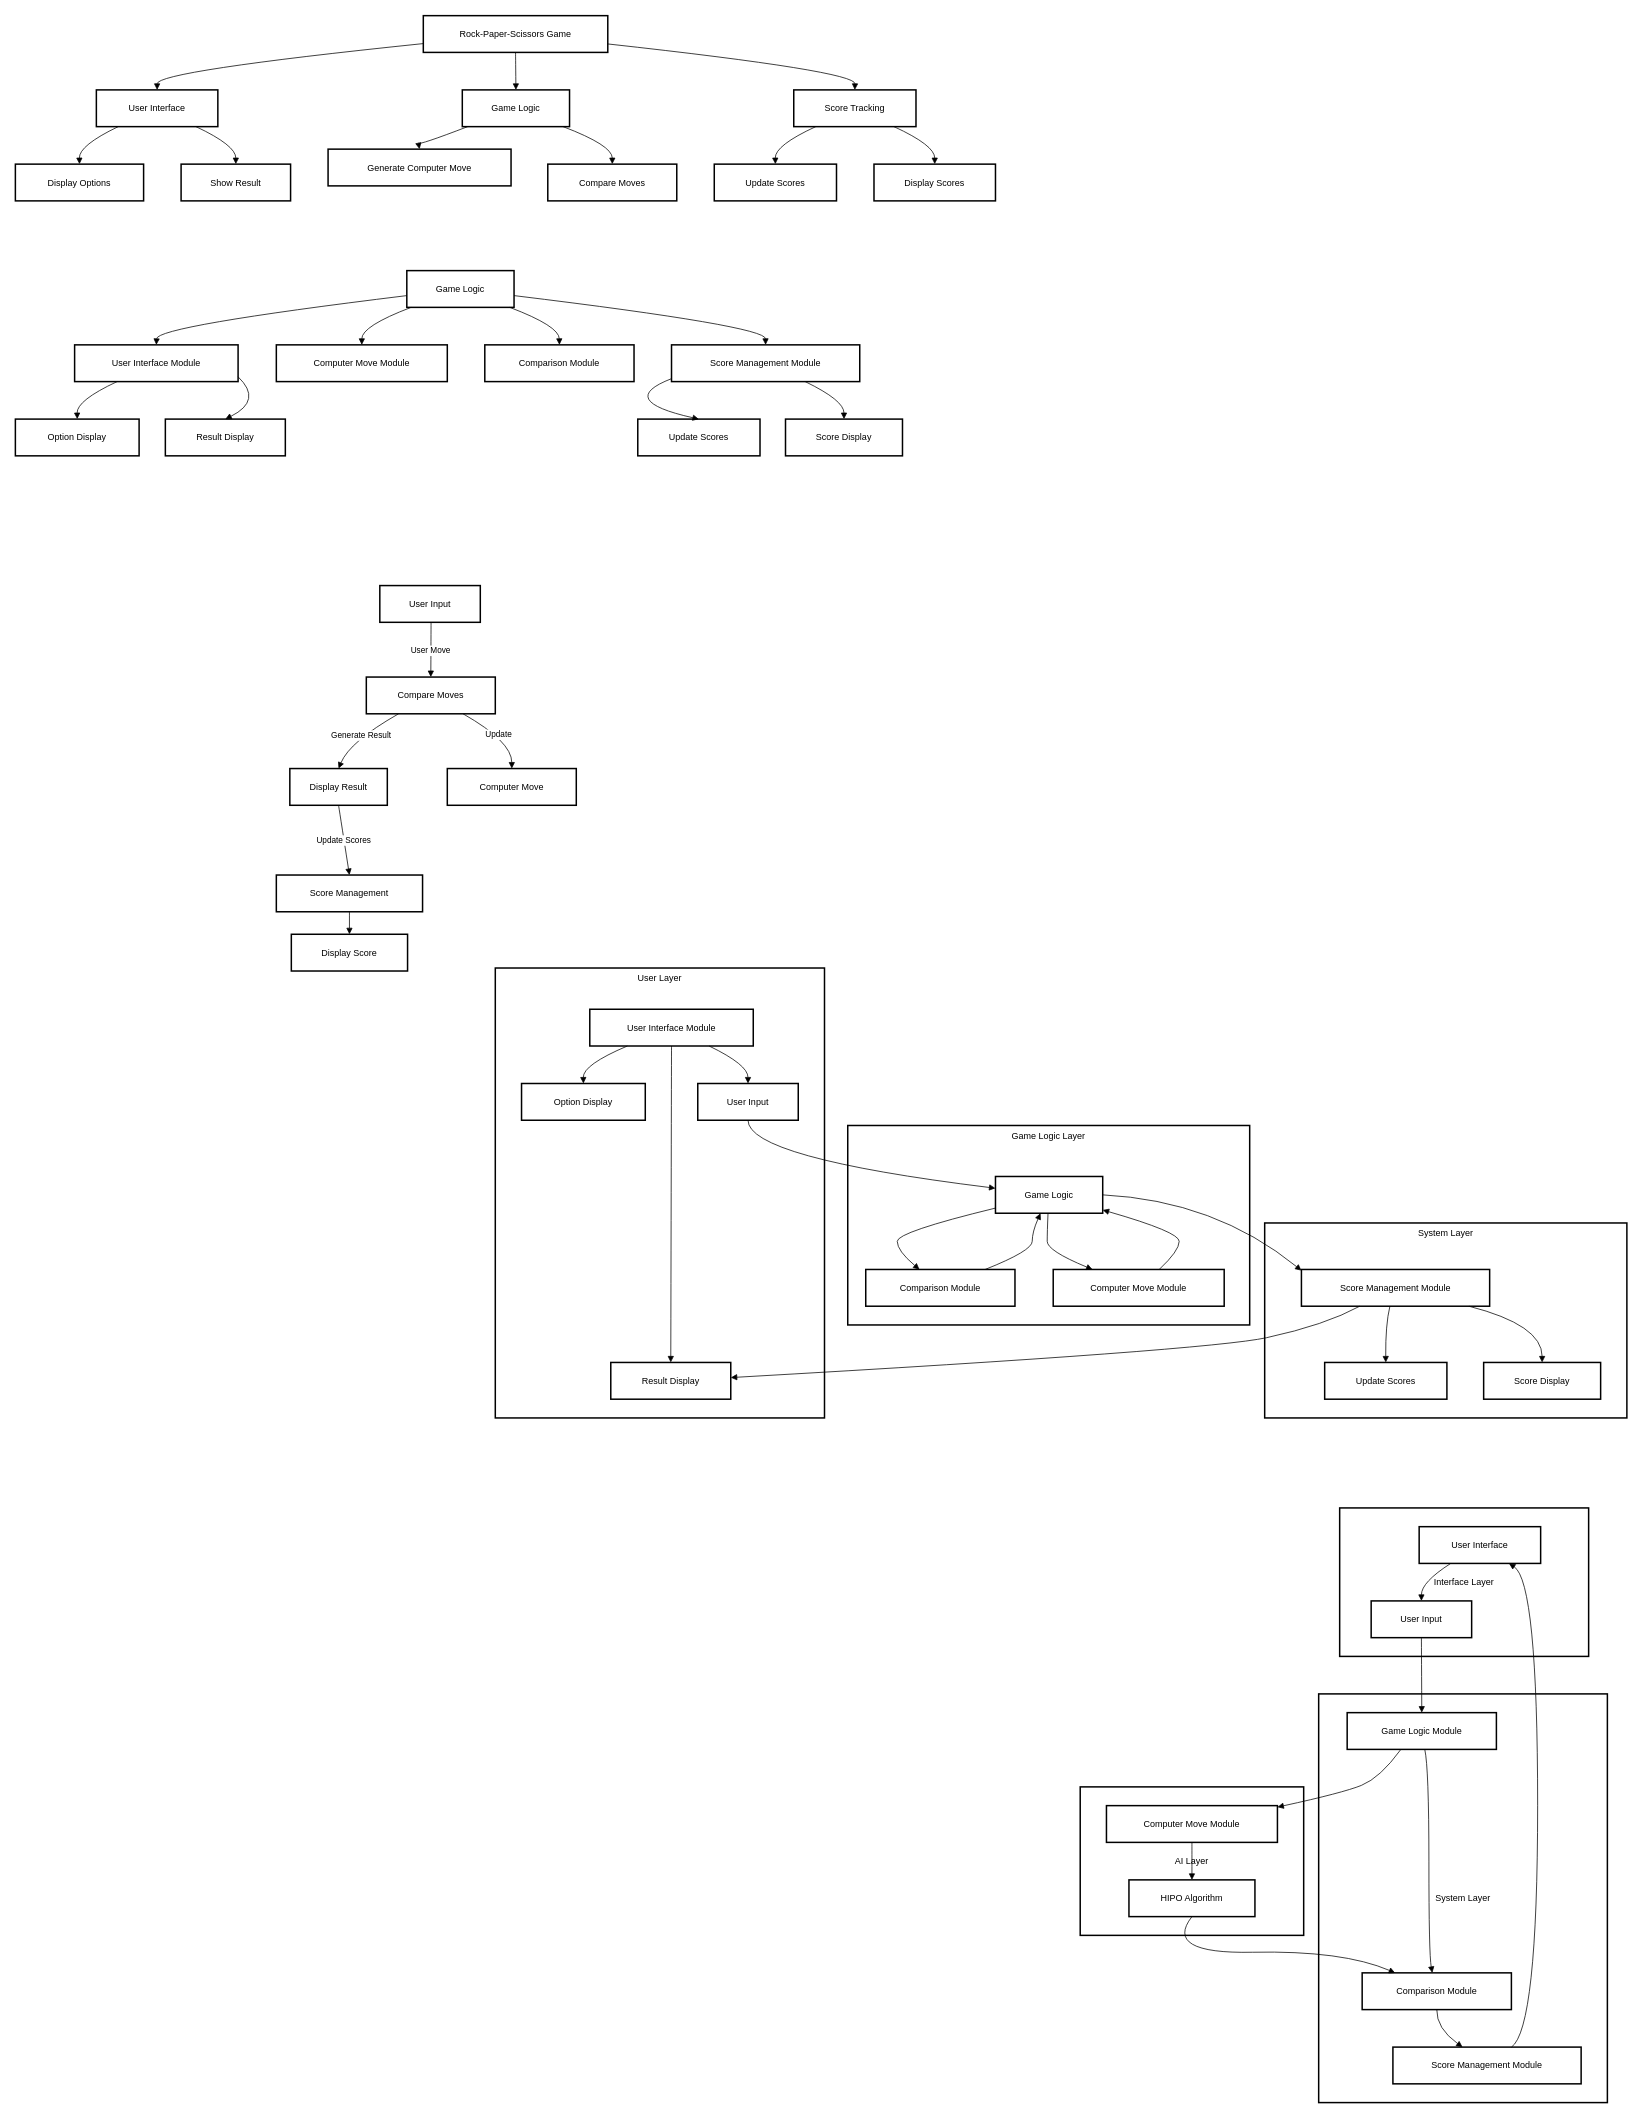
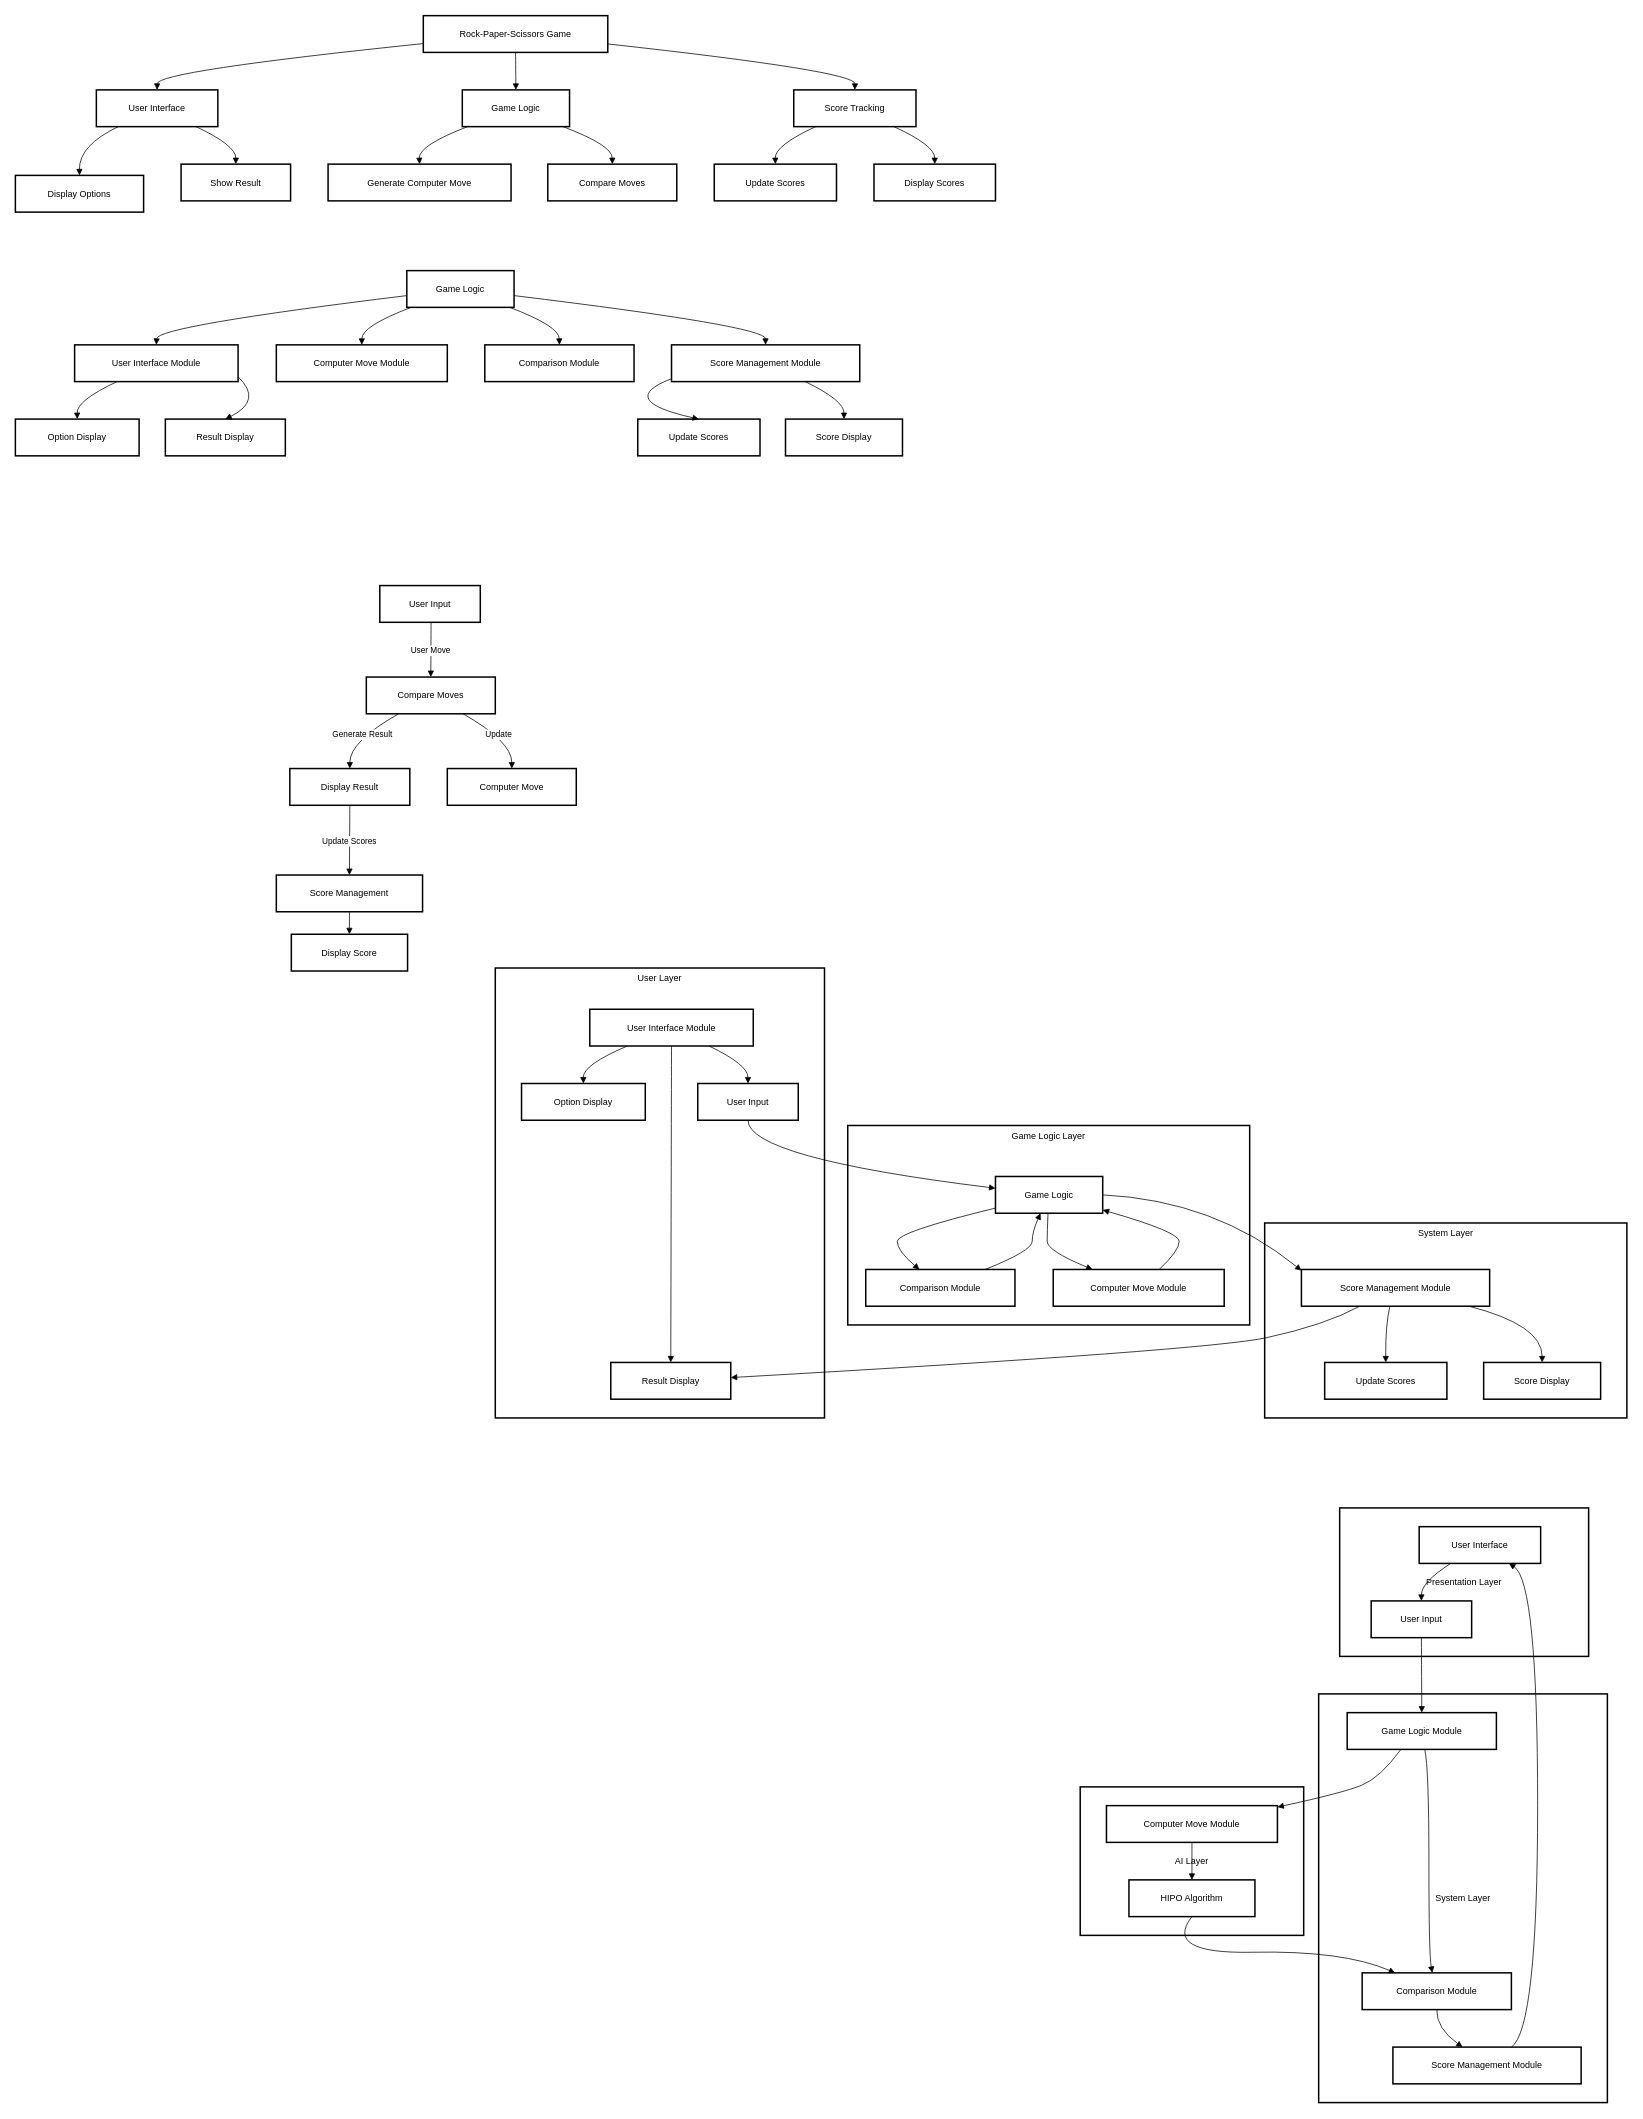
node "Generate Computer Move": moved (420, 167) -> (420, 182)
node "Display Options": moved (80, 182) -> (80, 194)
node "Display Result": size 98x37 -> 120x37
node "Interface Layer": label "Interface Layer" -> "Presentation Layer"
